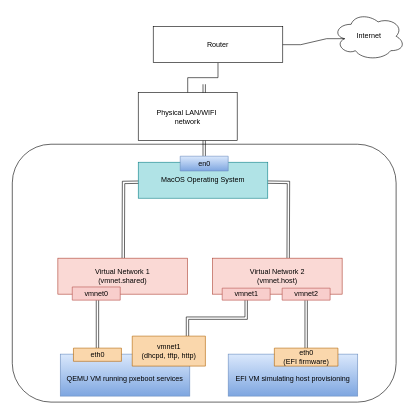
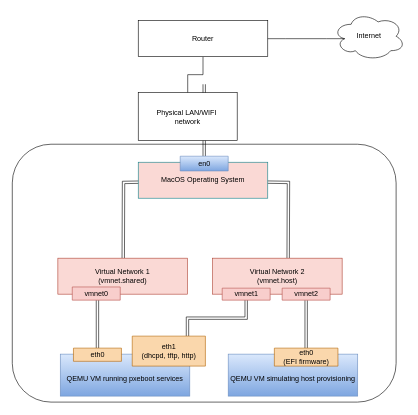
node "Router": moved (218, 45) -> (203, 39)
node "MacOS Operating System": fillcolor #b0e3e6 -> #fad9d5
node "vmnet1 (dhcpd, tftp, http)": label "vmnet1 (dhcpd, tftp, http)" -> "eth1 (dhcpd, tftp, http)"
node "EFI VM simulating host provisioning": label "EFI VM simulating host provisioning" -> "QEMU VM simulating host provisioning"
